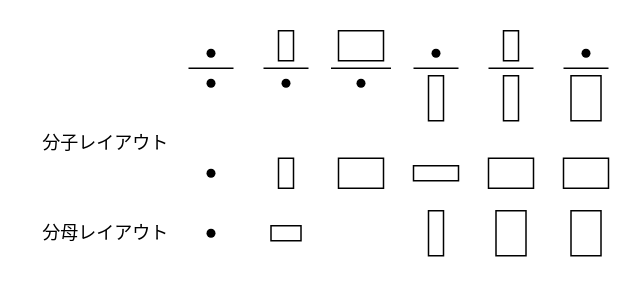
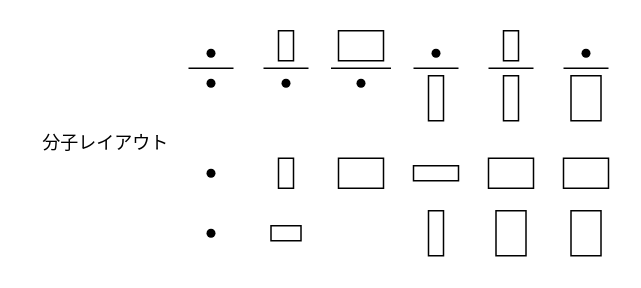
node "分母レイアウト": removed
